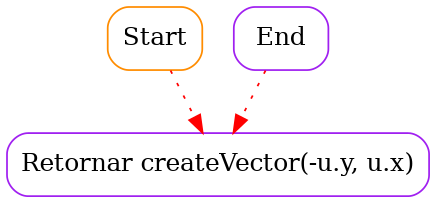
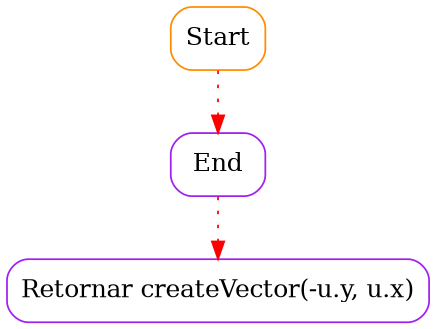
edge "Start" -> "Retornar createVector(-u.y, u.x)": now "Start" -> "End"
